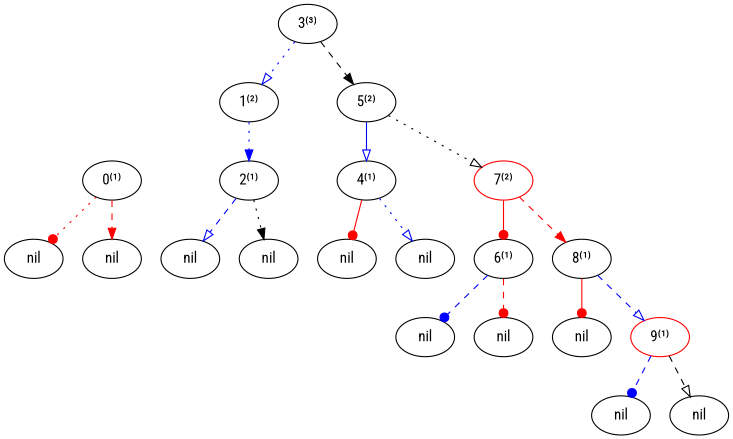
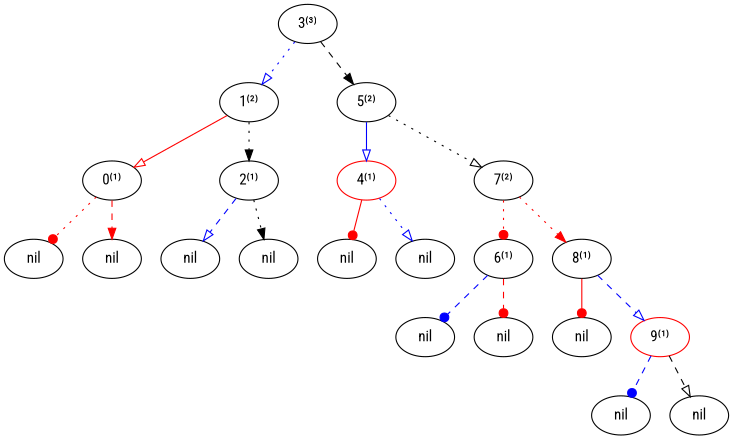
edge "1⁽²⁾" -> "2⁽¹⁾": color blue -> black
edge "1⁽²⁾" -> "0⁽¹⁾": added
node "4⁽¹⁾": color black -> red
node "7⁽²⁾": color red -> black
edge "7⁽²⁾" -> "6⁽¹⁾": style solid -> dotted
edge "7⁽²⁾" -> "8⁽¹⁾": style dashed -> dotted
